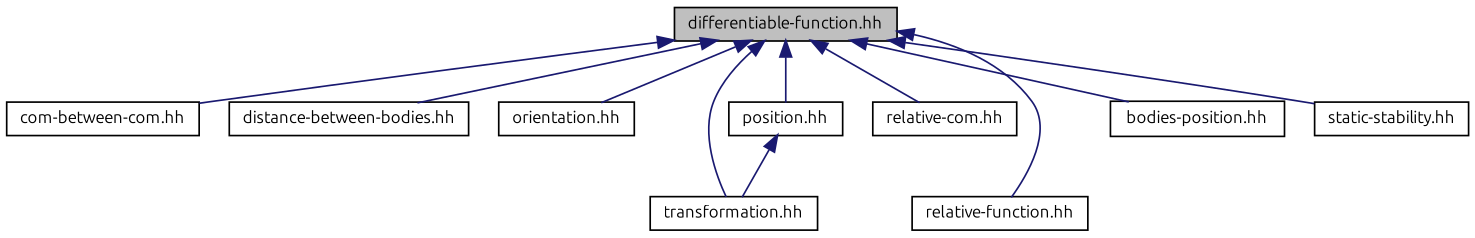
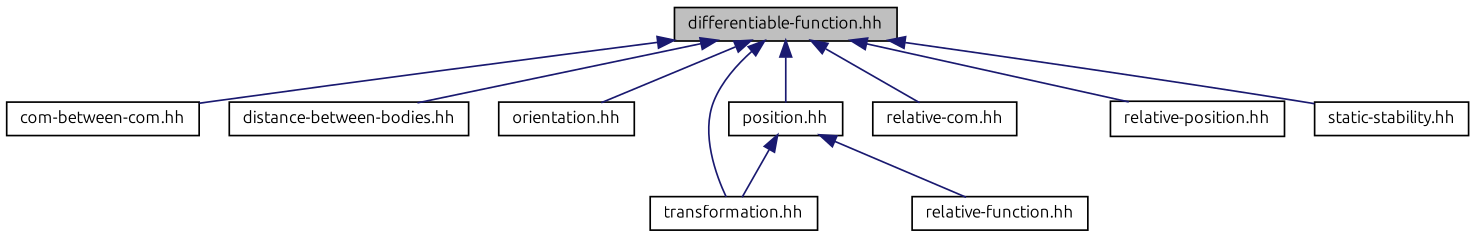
edge "relative-function.hh" -> "differentiable-function.hh": now "relative-function.hh" -> "position.hh"
node "bodies-position.hh": label "bodies-position.hh" -> "relative-position.hh"
